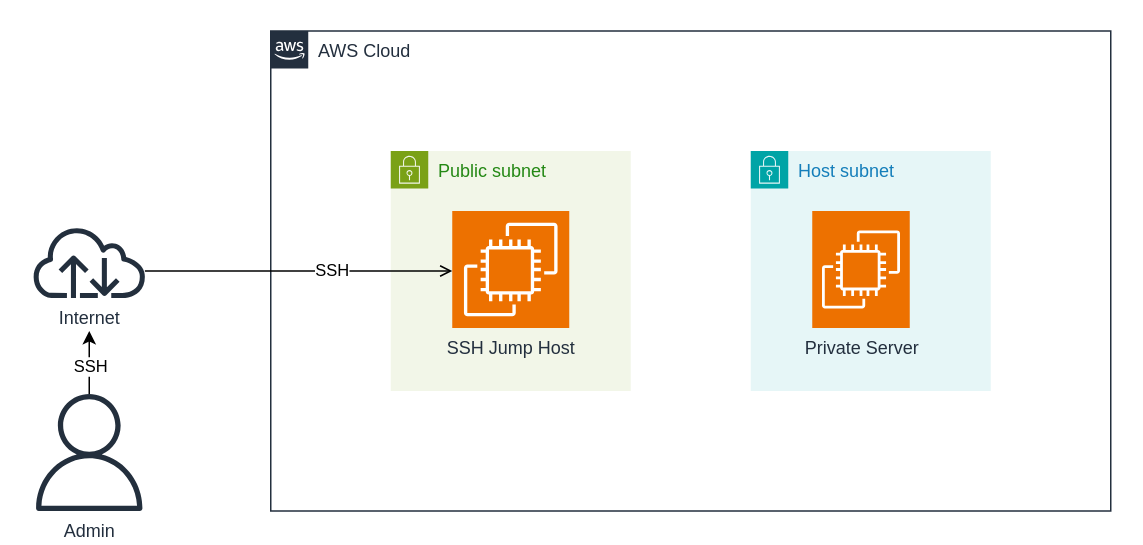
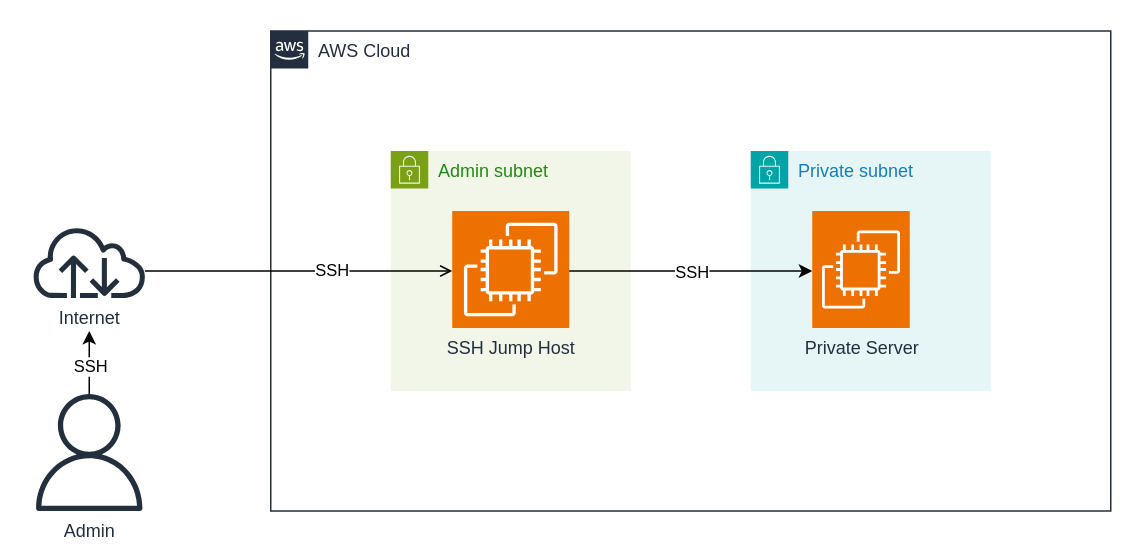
node "Public subnet": label "Public subnet" -> "Admin subnet"
node "Host subnet": label "Host subnet" -> "Private subnet"
edge "SSH Jump Host" -> "Private Server": added, label "SSH"
